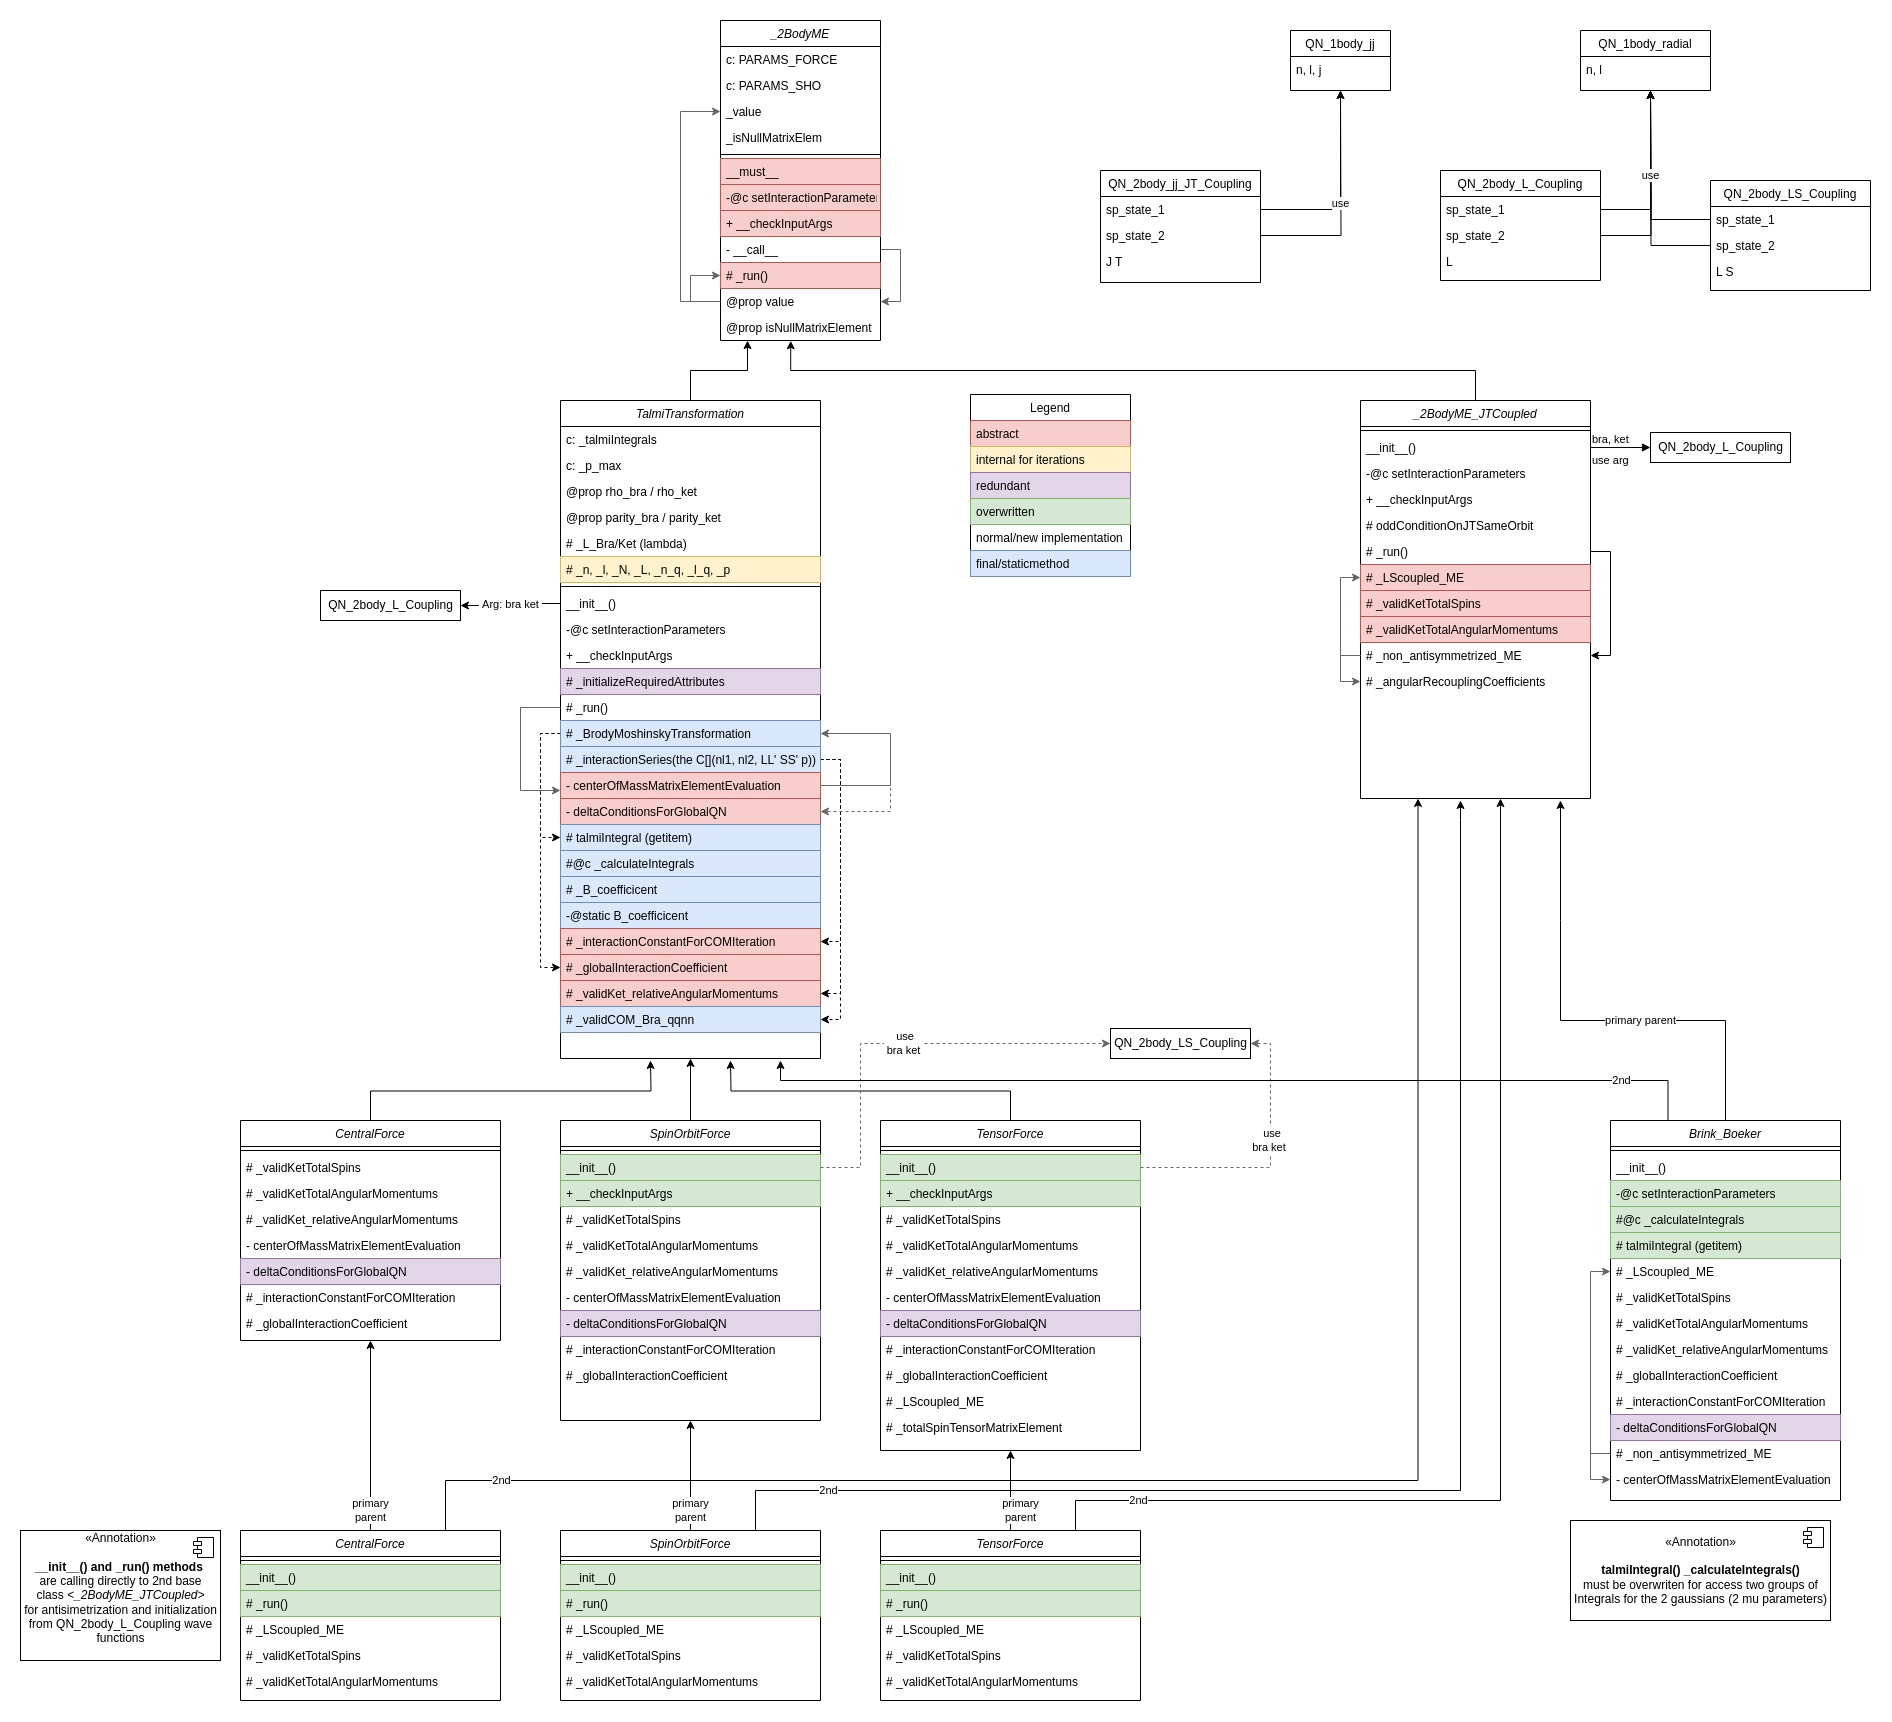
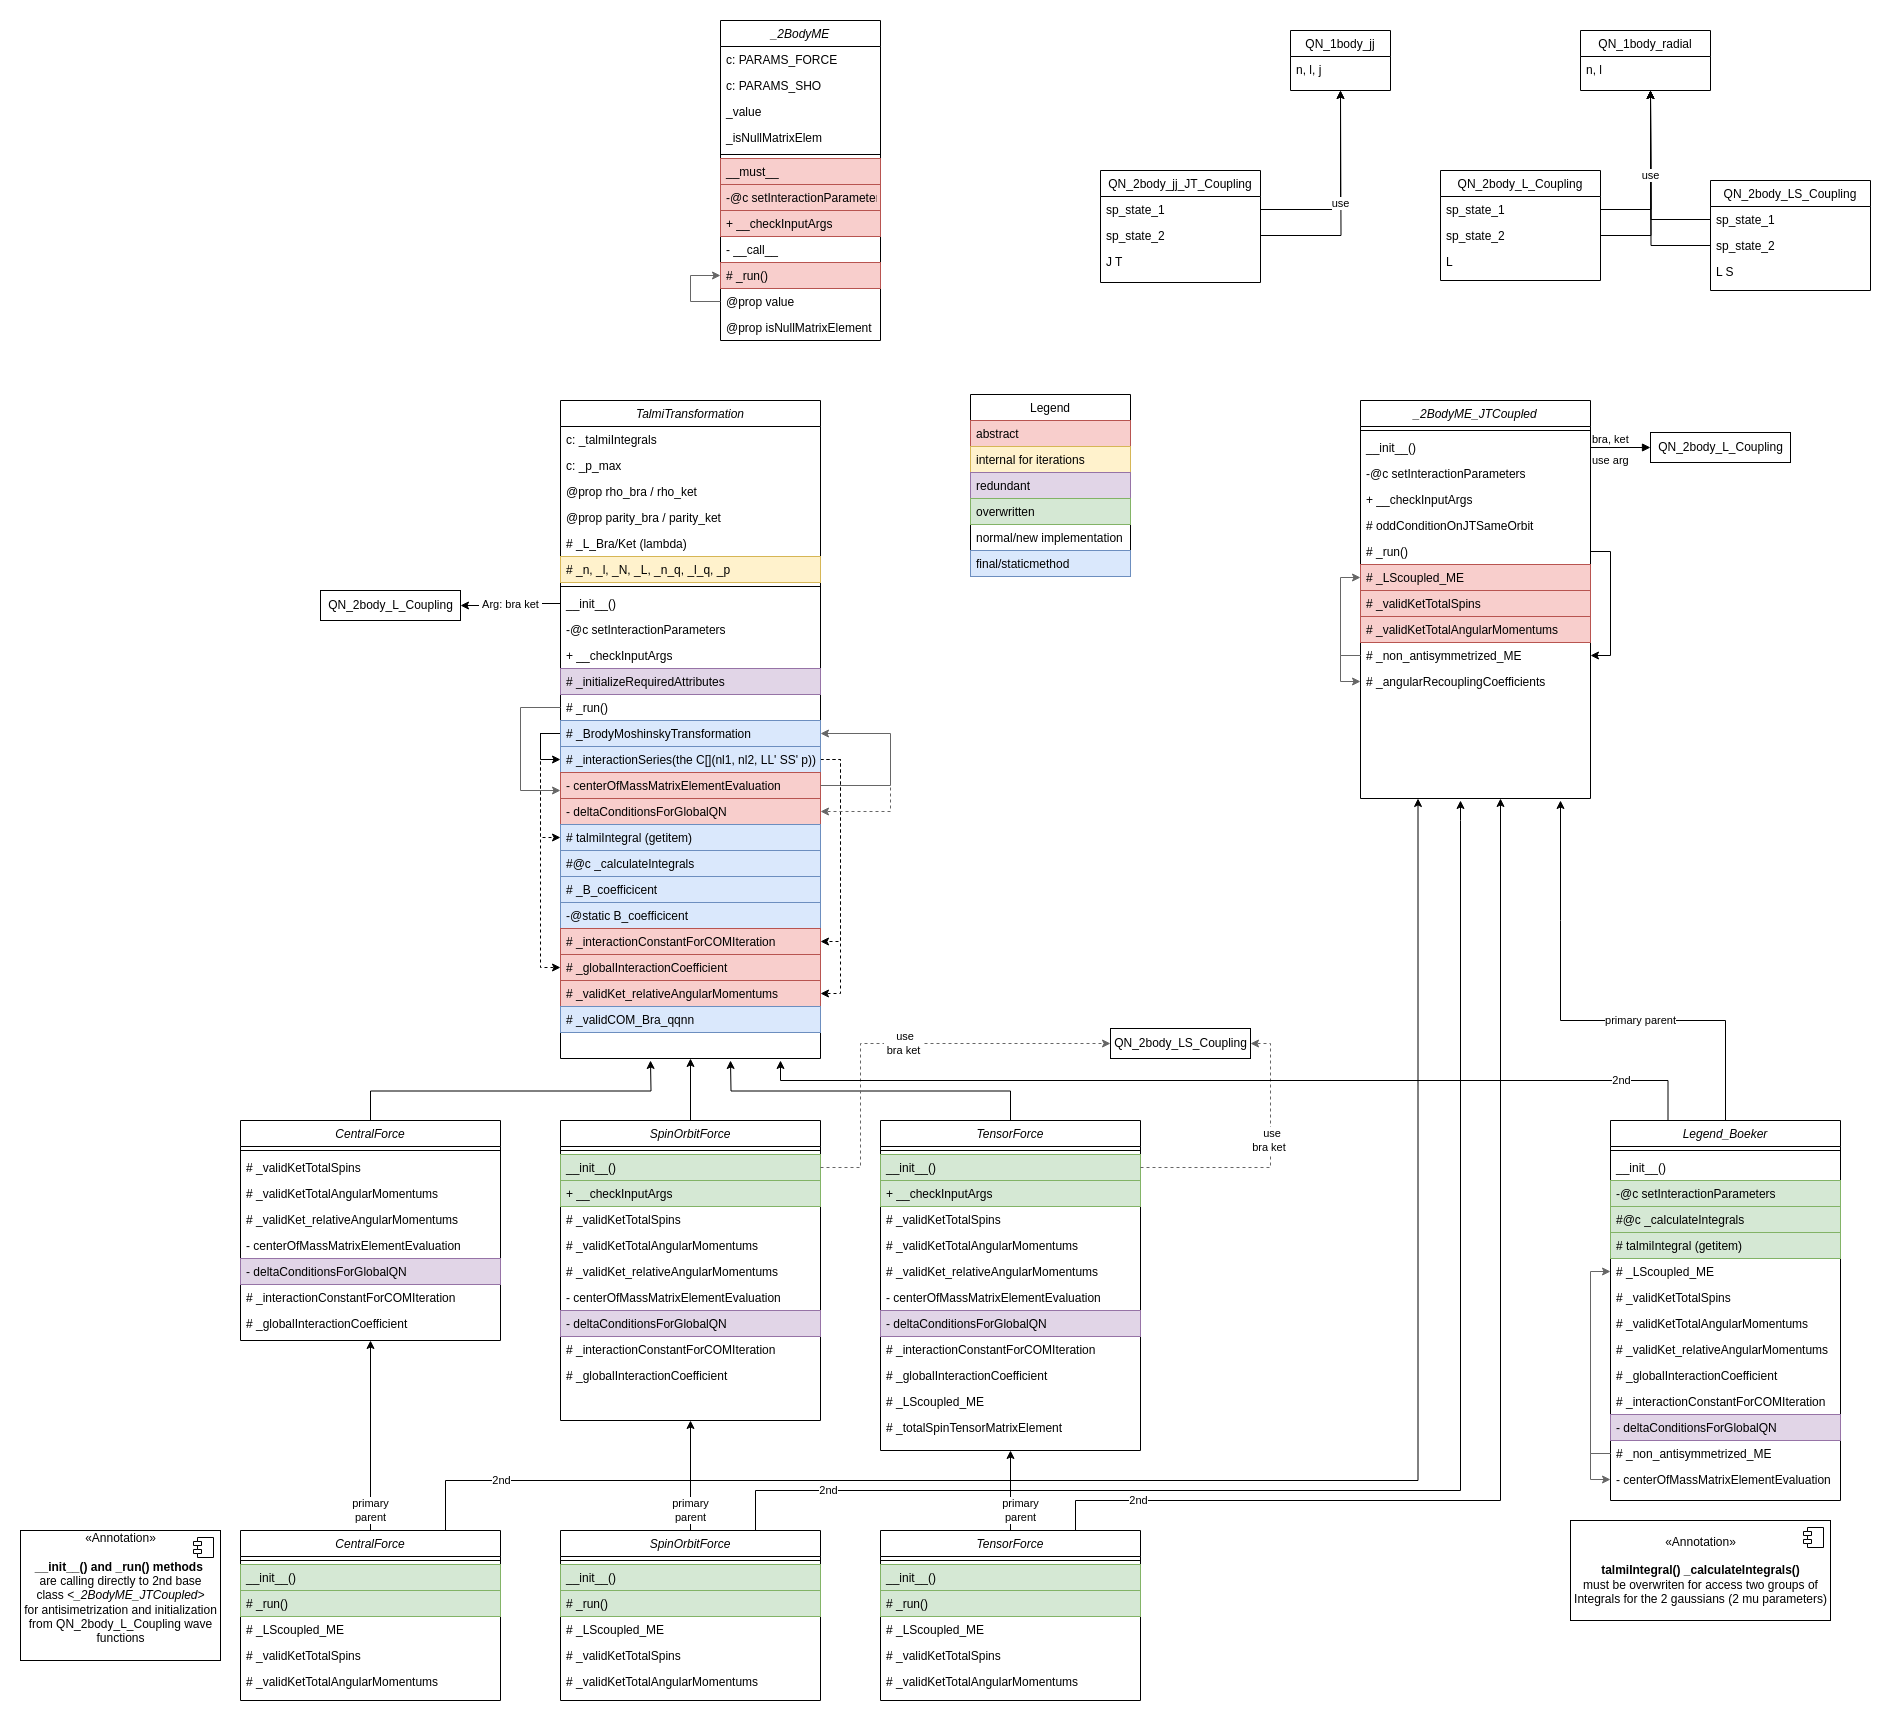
edge "@prop value" -> "_value": removed
edge "- __call__" -> "@prop value": removed
edge "TalmiTransformation" -> "@prop isNullMatrixElement": removed
edge "_2BodyME_JTCoupled" -> "@prop isNullMatrixElement": removed
edge "# _BrodyMoshinskyTransformation" -> "# _interactionSeries(the C[](nl1, nl2, LL' SS' p))": added
edge "# _interactionSeries(the C[](nl1, nl2, LL' SS' p))" -> "# _validCOM_Bra_qqnn": removed
node "Brink_Boeker": label "Brink_Boeker" -> "Legend_Boeker"
